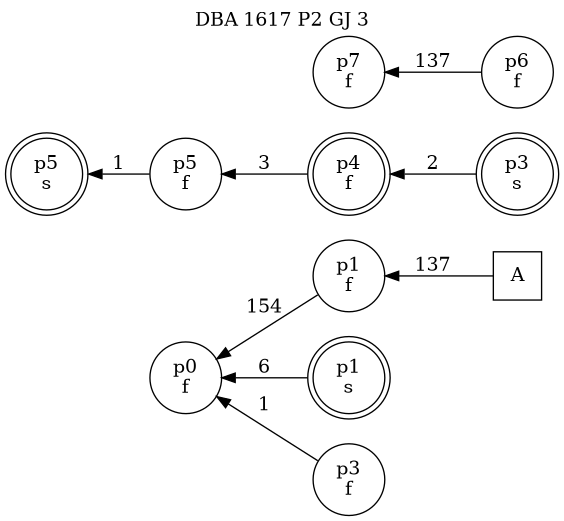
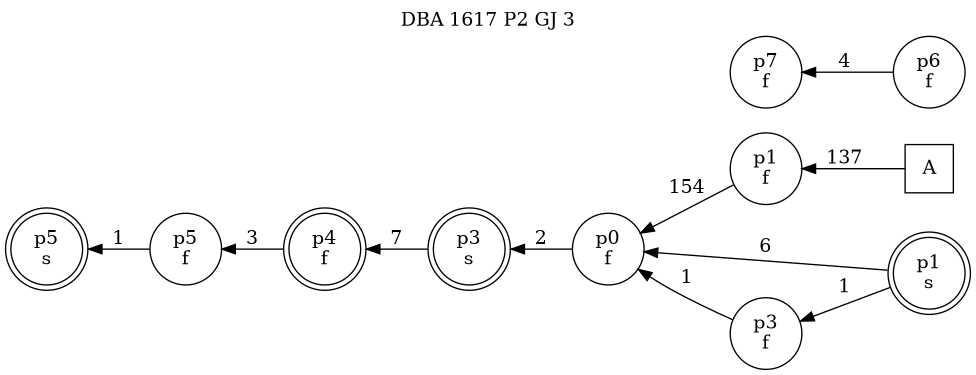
edge "p6 f" -> "p7 f": label "137" -> "4"
edge "p3 s" -> "p4 f": label "2" -> "7"
edge "p0 f" -> "p3 s": added, label "2"
edge "p1 s" -> "p3 f": added, label "1"
